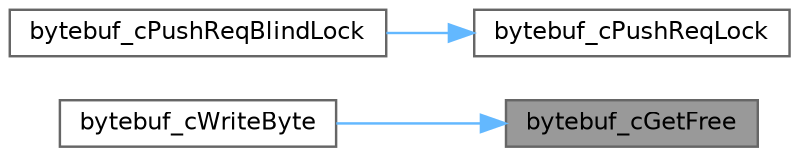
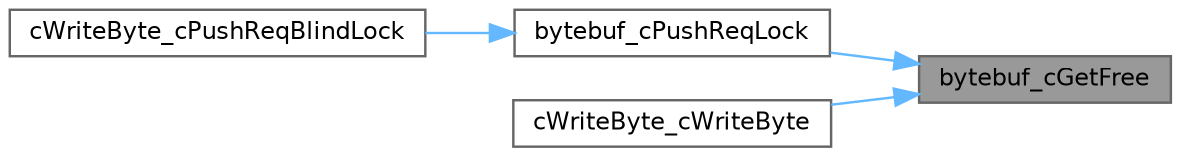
node "bytebuf_cPushReqBlindLock": label "bytebuf_cPushReqBlindLock" -> "cWriteByte_cPushReqBlindLock"
edge "bytebuf_cPushReqLock" -> "bytebuf_cGetFree": added
node "bytebuf_cWriteByte": label "bytebuf_cWriteByte" -> "cWriteByte_cWriteByte"
